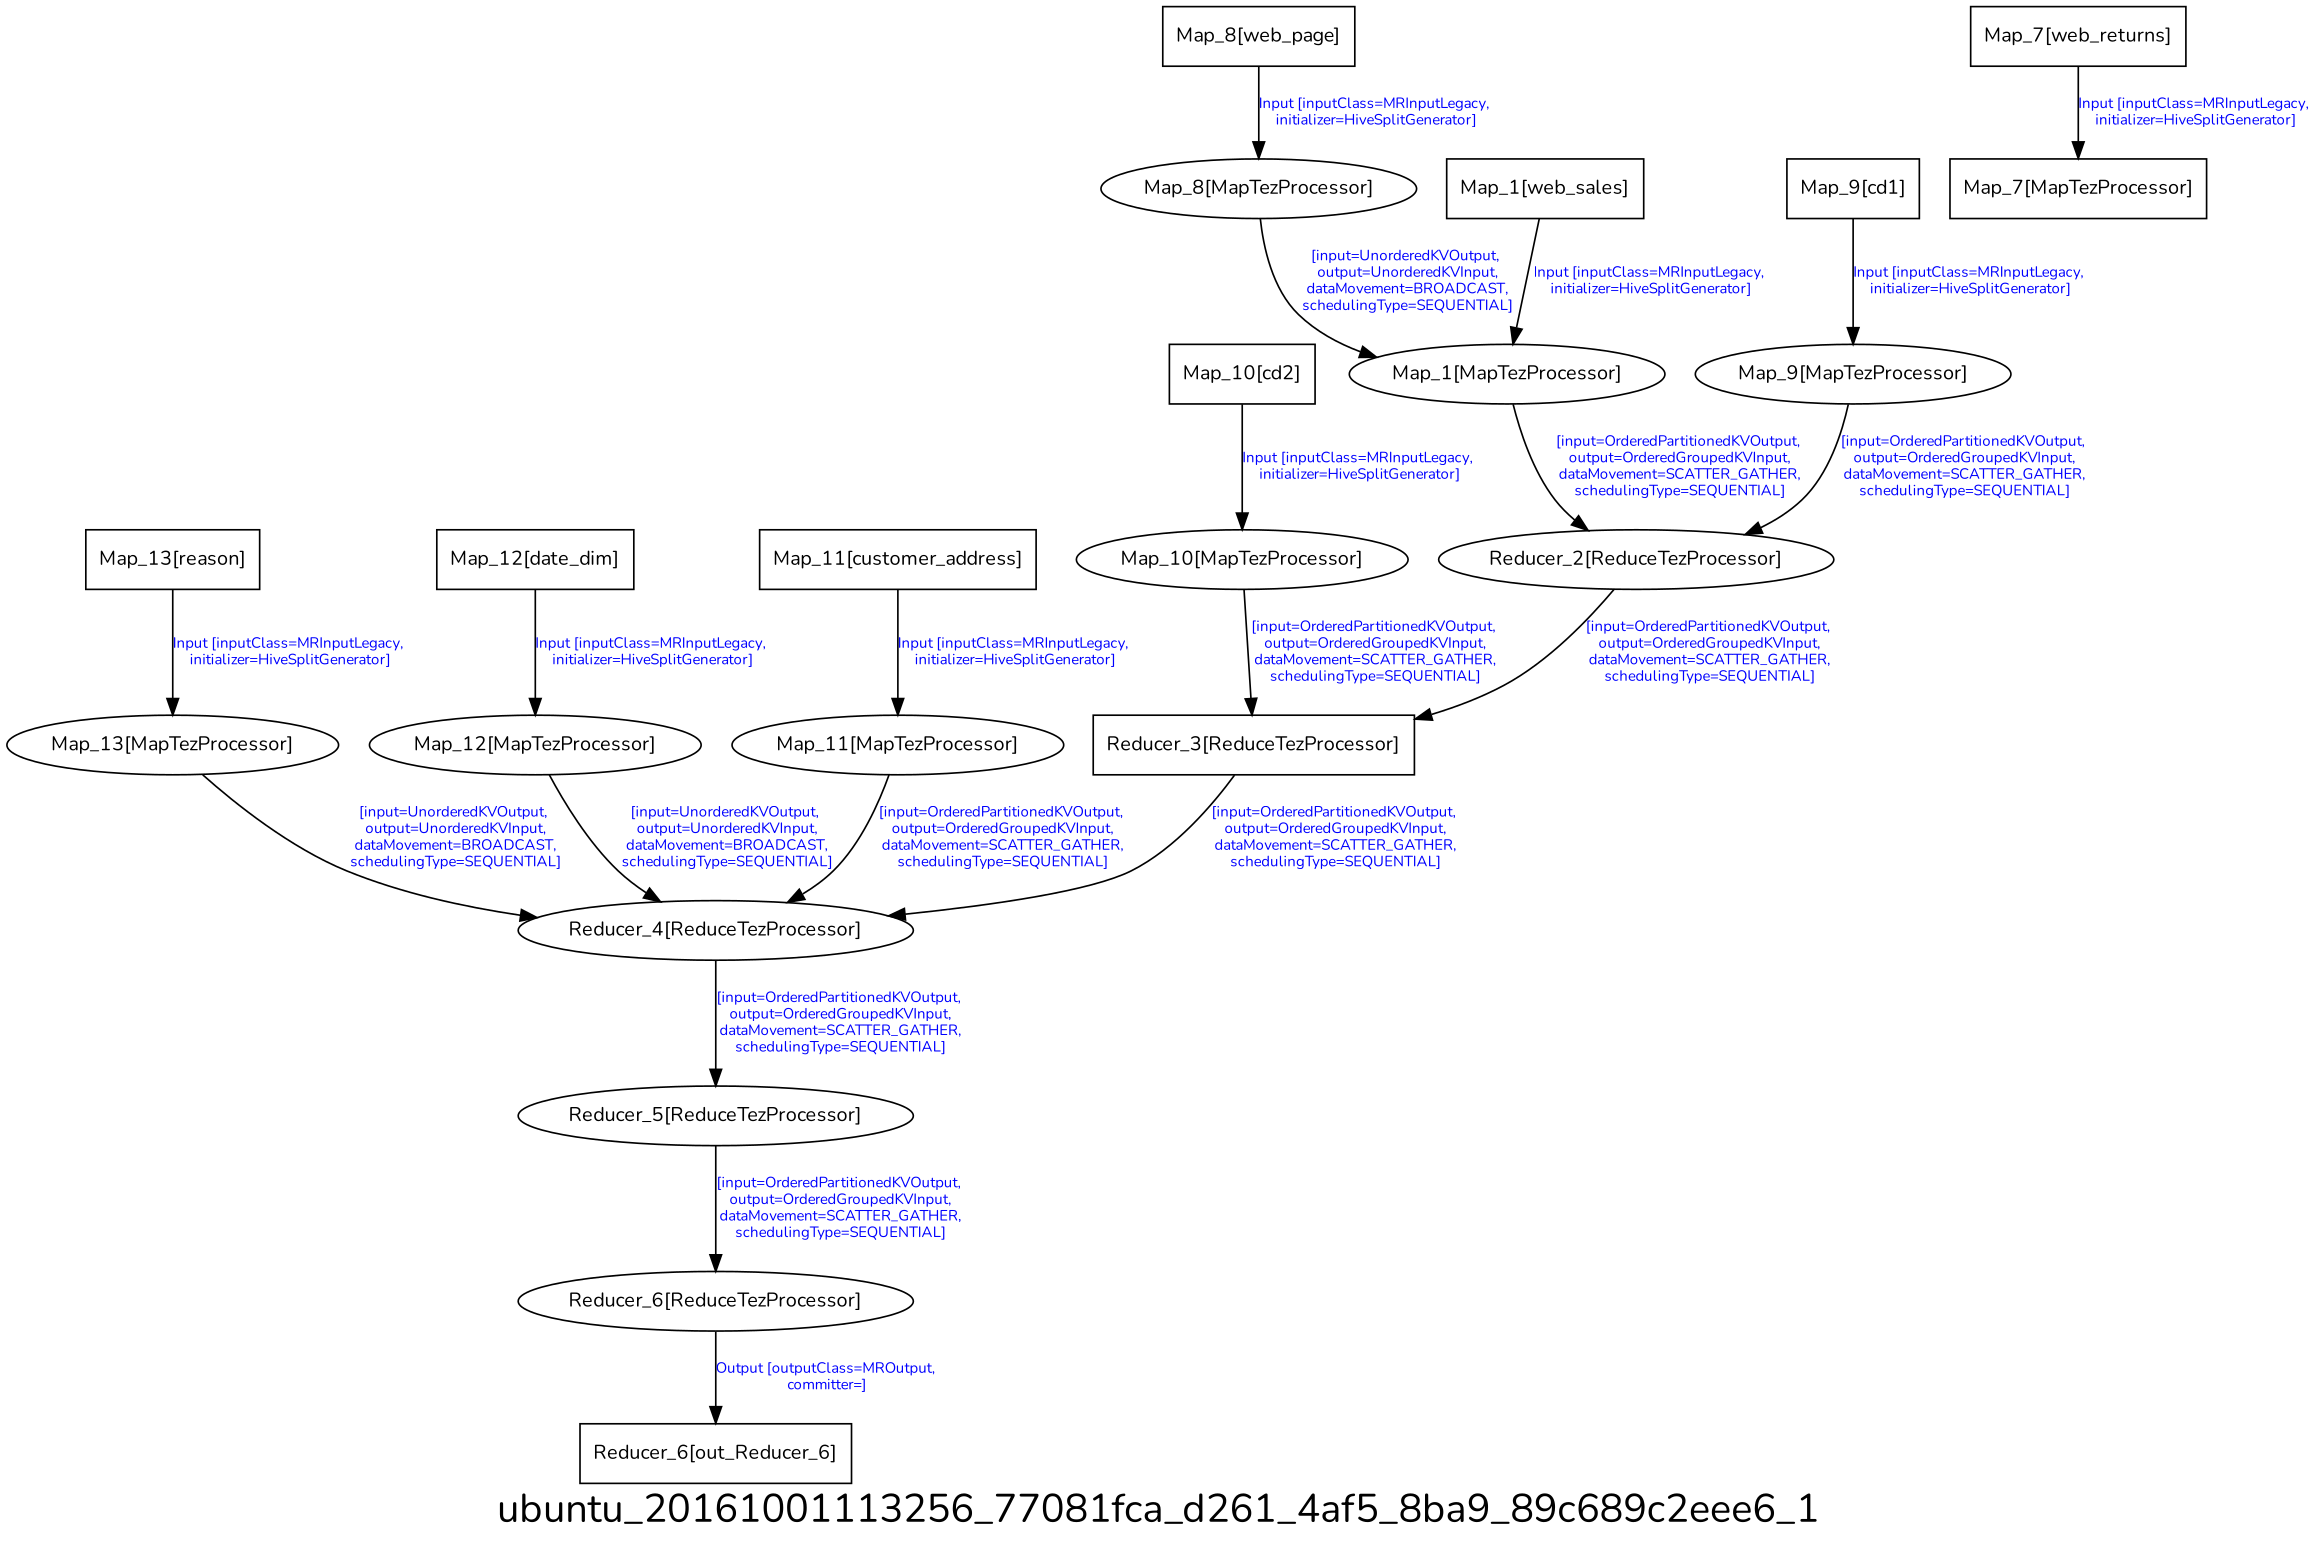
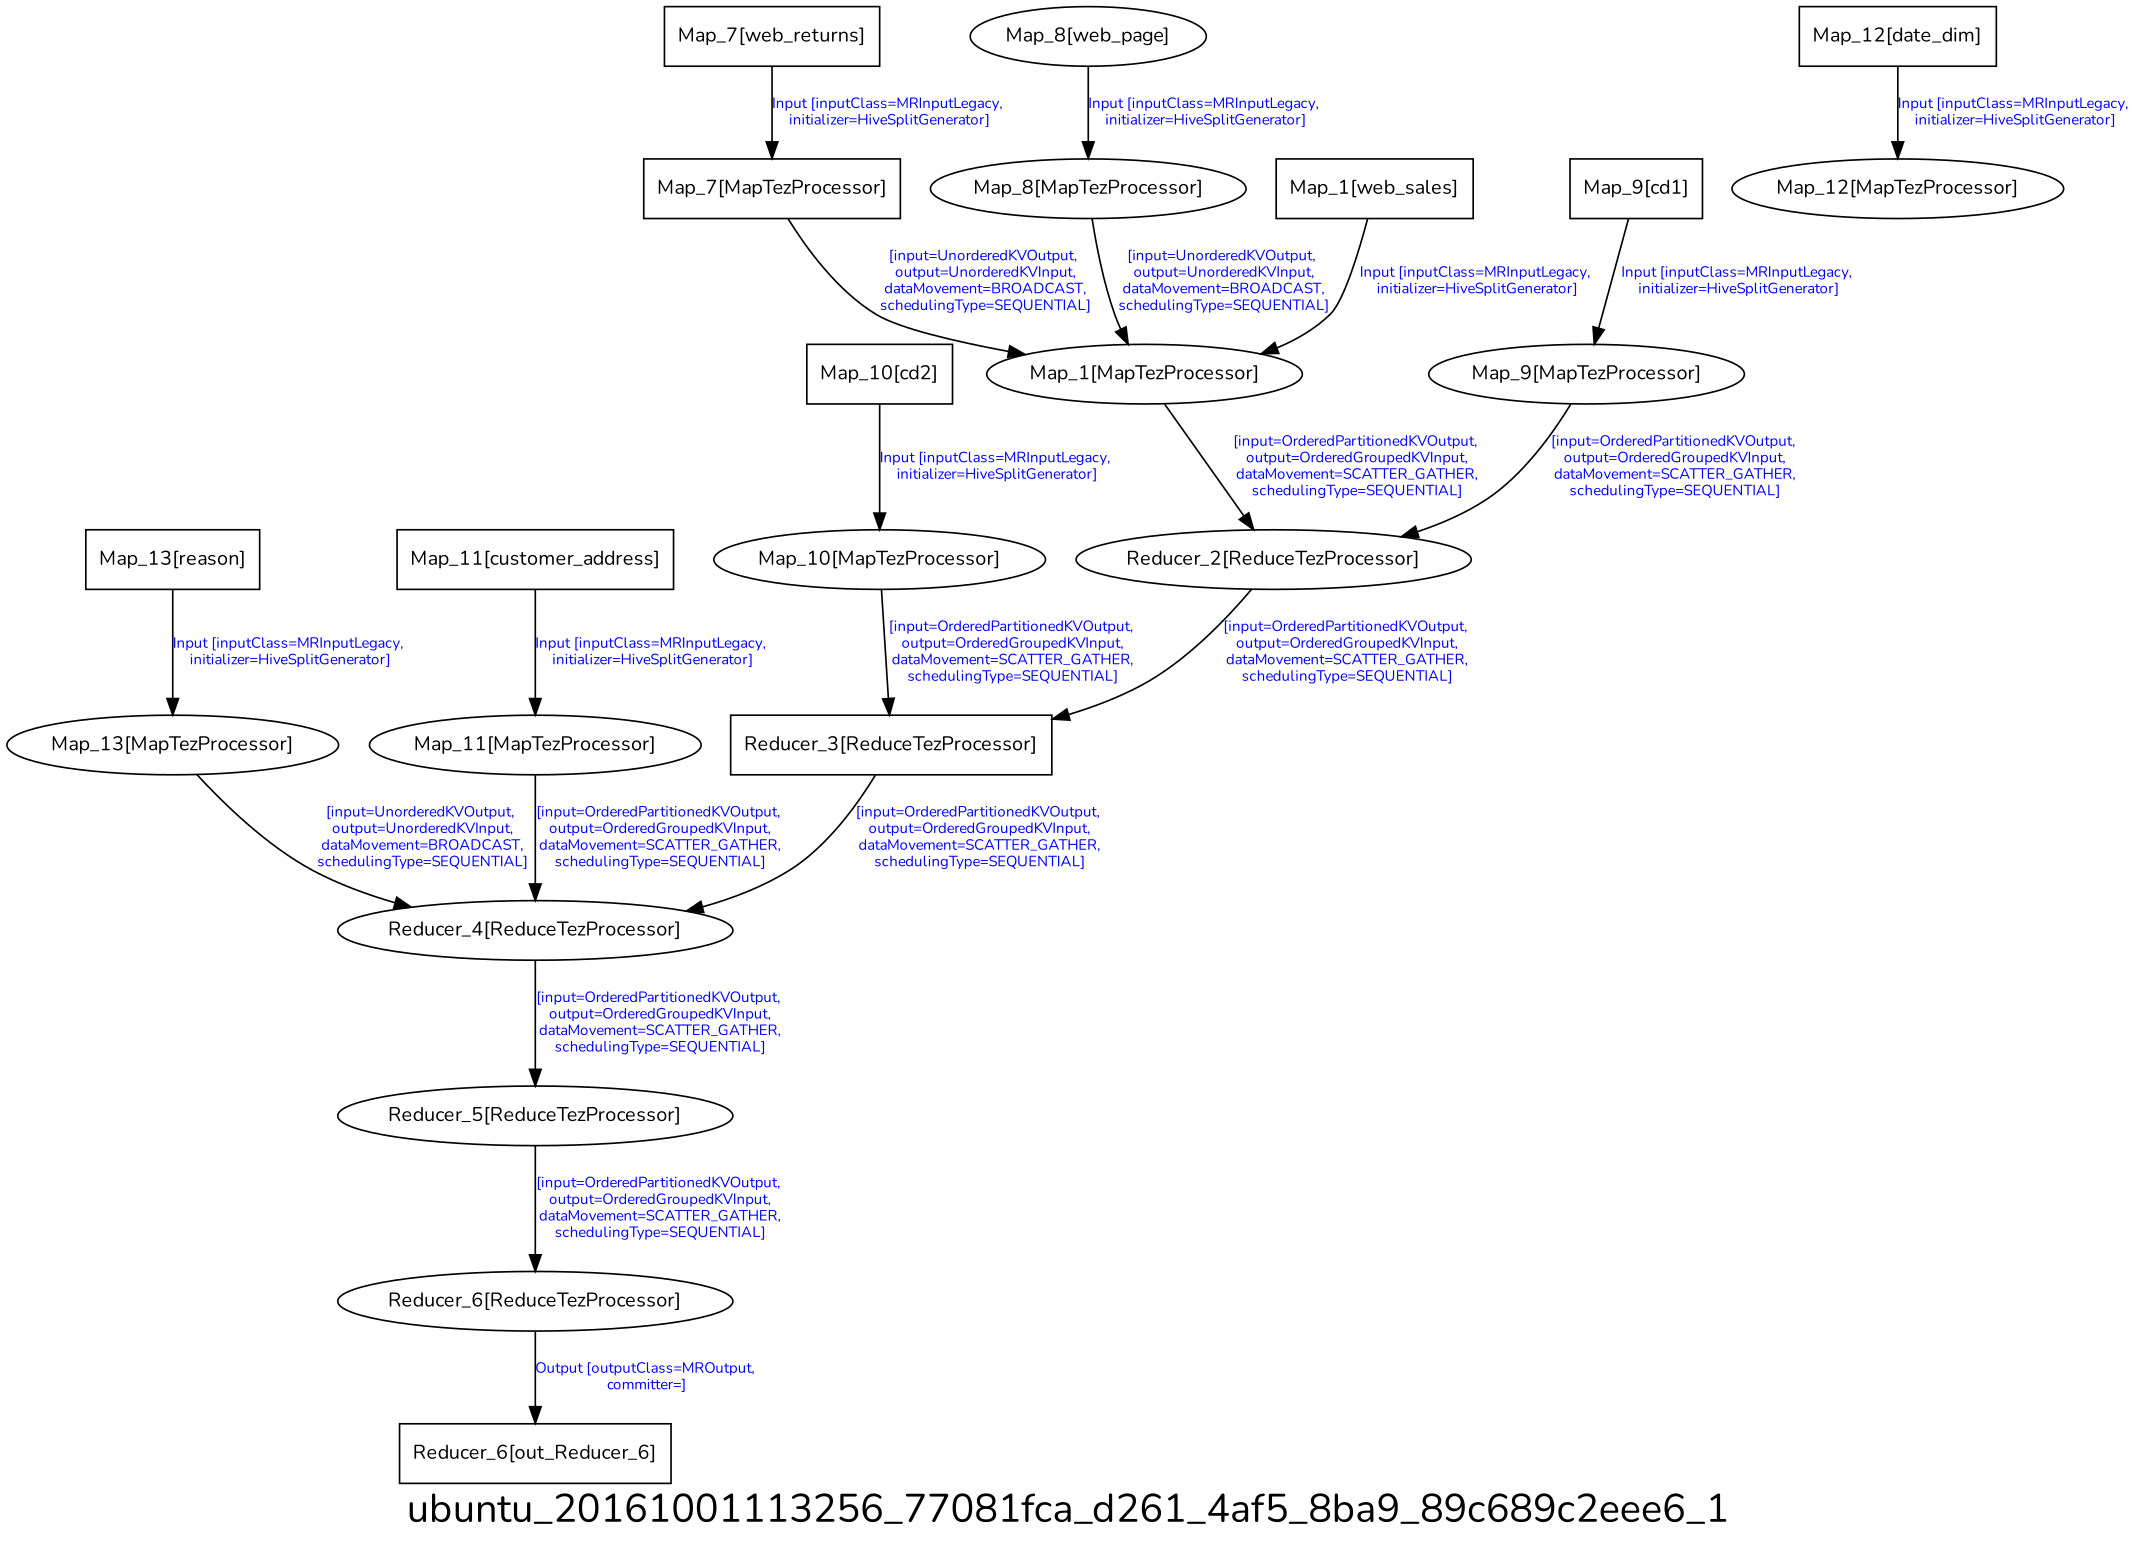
node "Map_8[web_page]": shape box -> ellipse
edge "Map_7[MapTezProcessor]" -> "Map_1[MapTezProcessor]": added, label "[input=UnorderedKVOutput, output=UnorderedKVInput, dataMovement=BROADCAST, schedulingType=SEQUENTIAL]"
edge "Map_12[MapTezProcessor]" -> "Reducer_4[ReduceTezProcessor]": removed, label "[input=UnorderedKVOutput, output=UnorderedKVInput, dataMovement=BROADCAST, schedulingType=SEQUENTIAL]"
